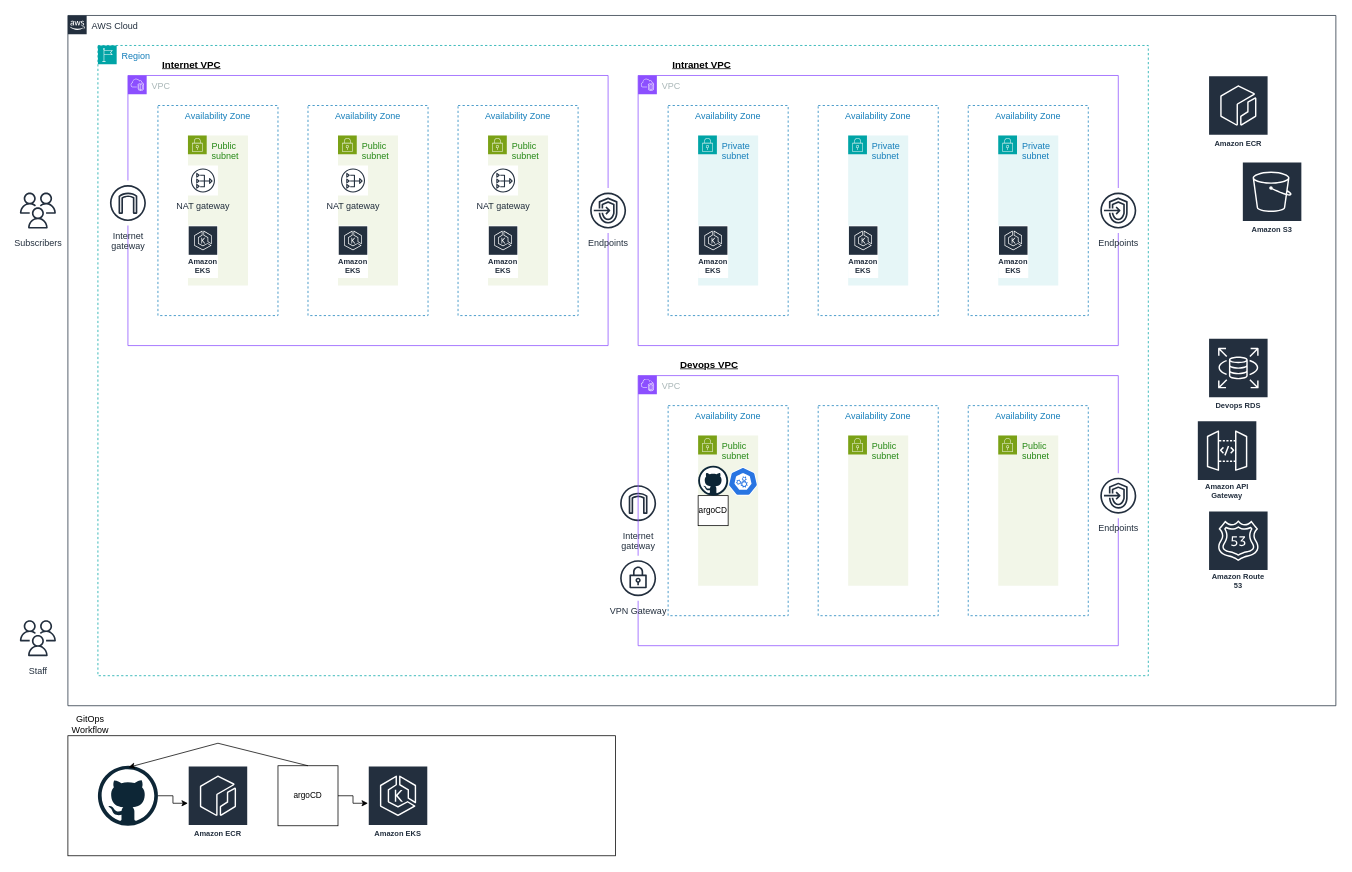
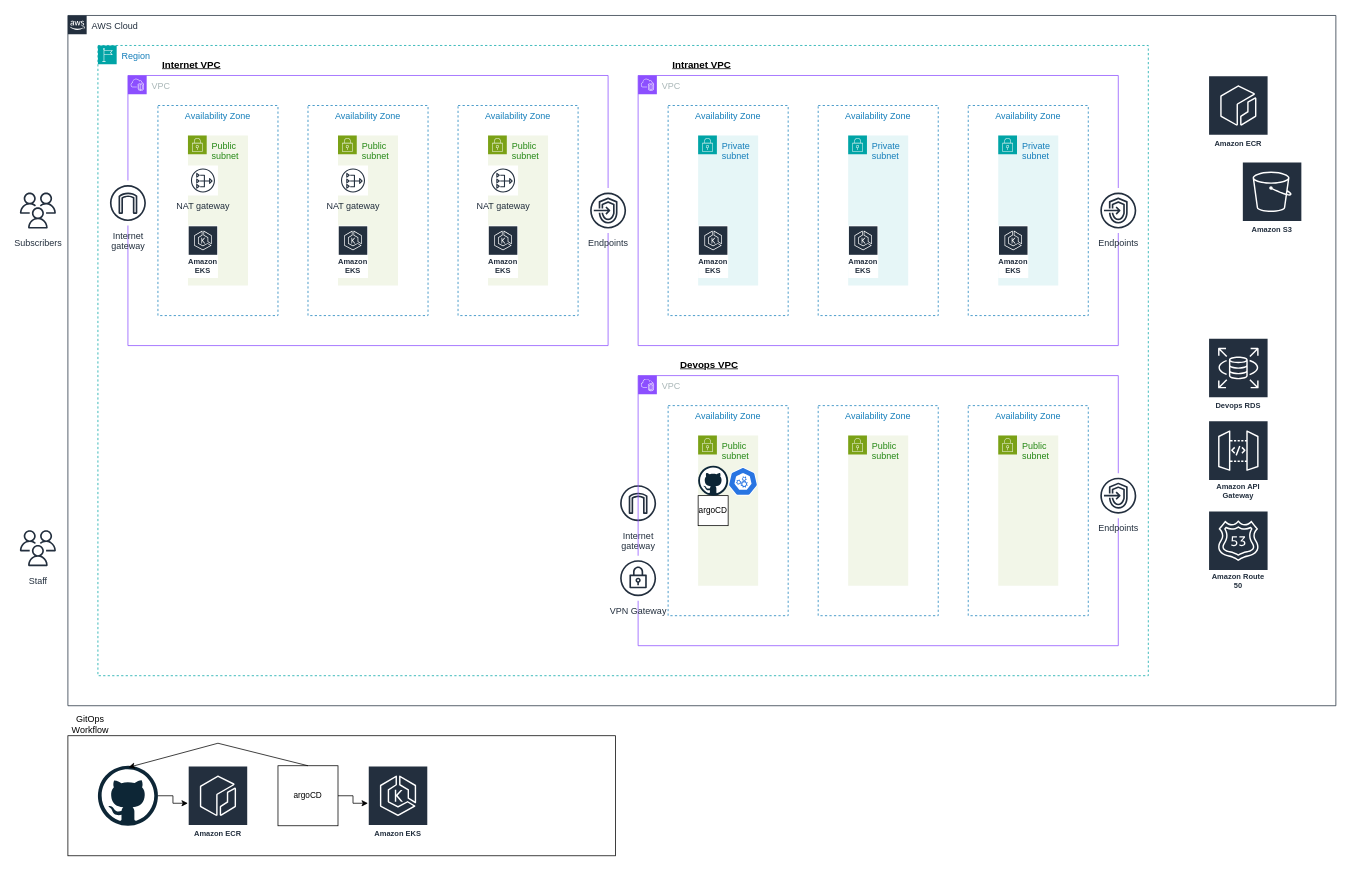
node "Amazon API Gateway": moved (1227, 462) -> (1238, 462)
node "Amazon Route 53": label "Amazon Route 53" -> "Amazon Route 50"
node "Staff": moved (38, 638) -> (38, 548)
